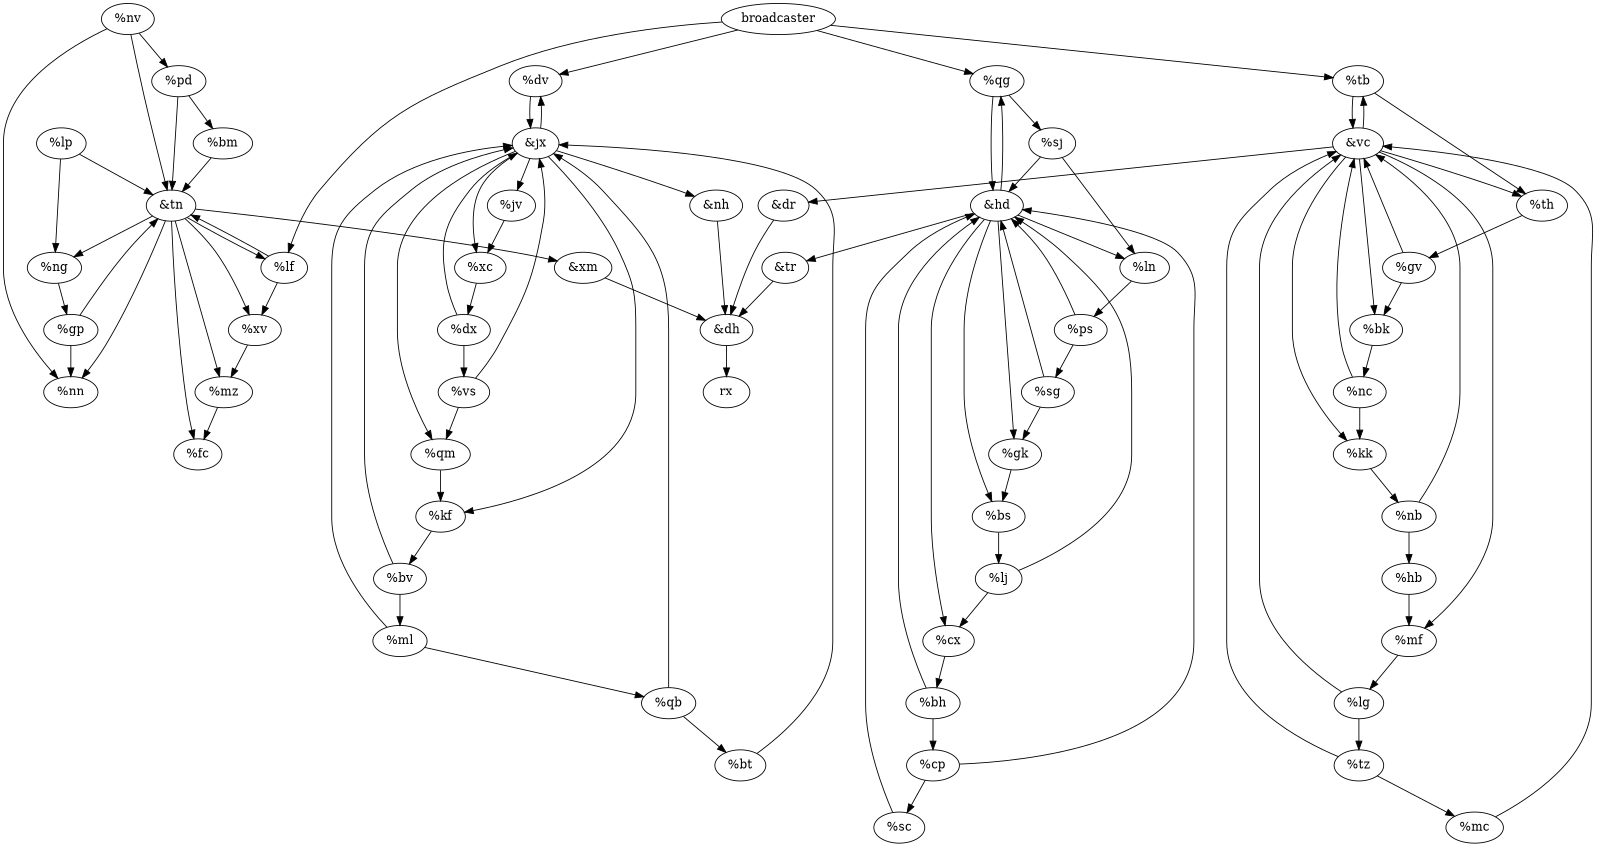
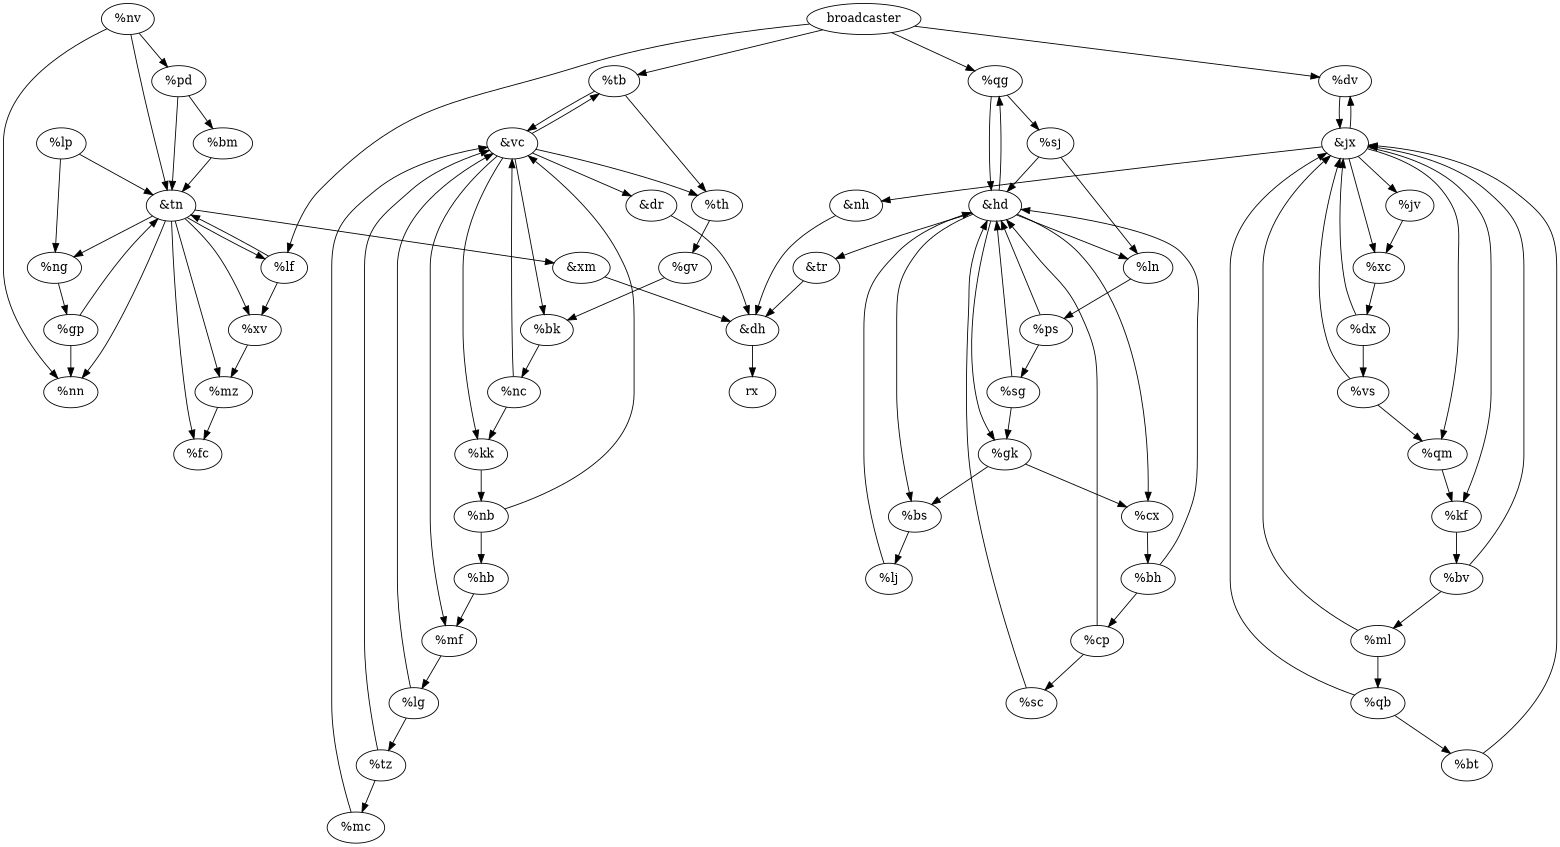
edge "%gv" -> "&vc": removed
edge "%lj" -> "%cx": now "%gk" -> "%cx"
